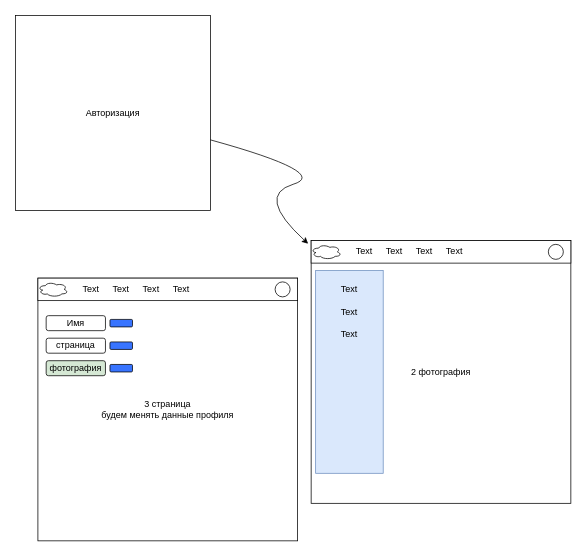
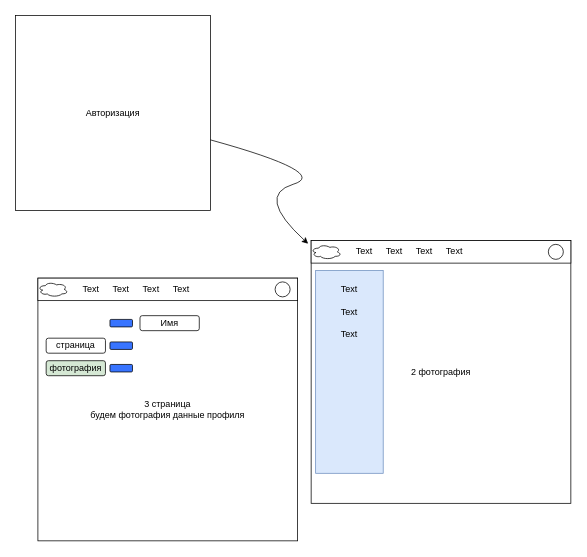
node "Имя": moved (76, 323) -> (170, 323)
node "3 страница будем менять данные профиля": label "3 страница будем менять данные профиля" -> "3 страница будем фотография данные профиля"
